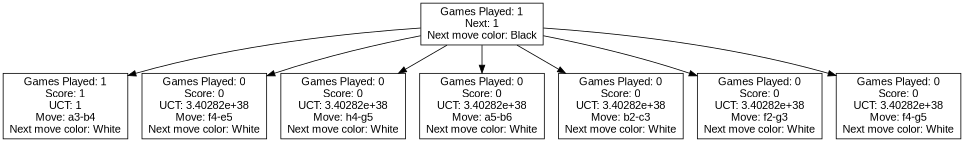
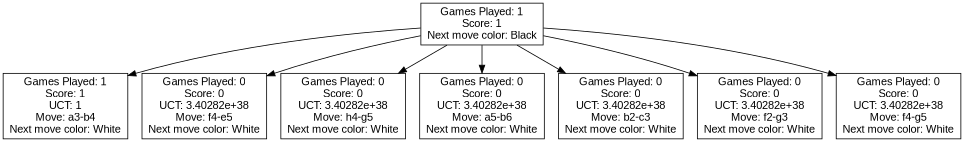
node "Games Played: 1 Next: 1 Next move color: Black": label "Games Played: 1 Next: 1 Next move color: Black" -> "Games Played: 1 Score: 1 Next move color: Black"
